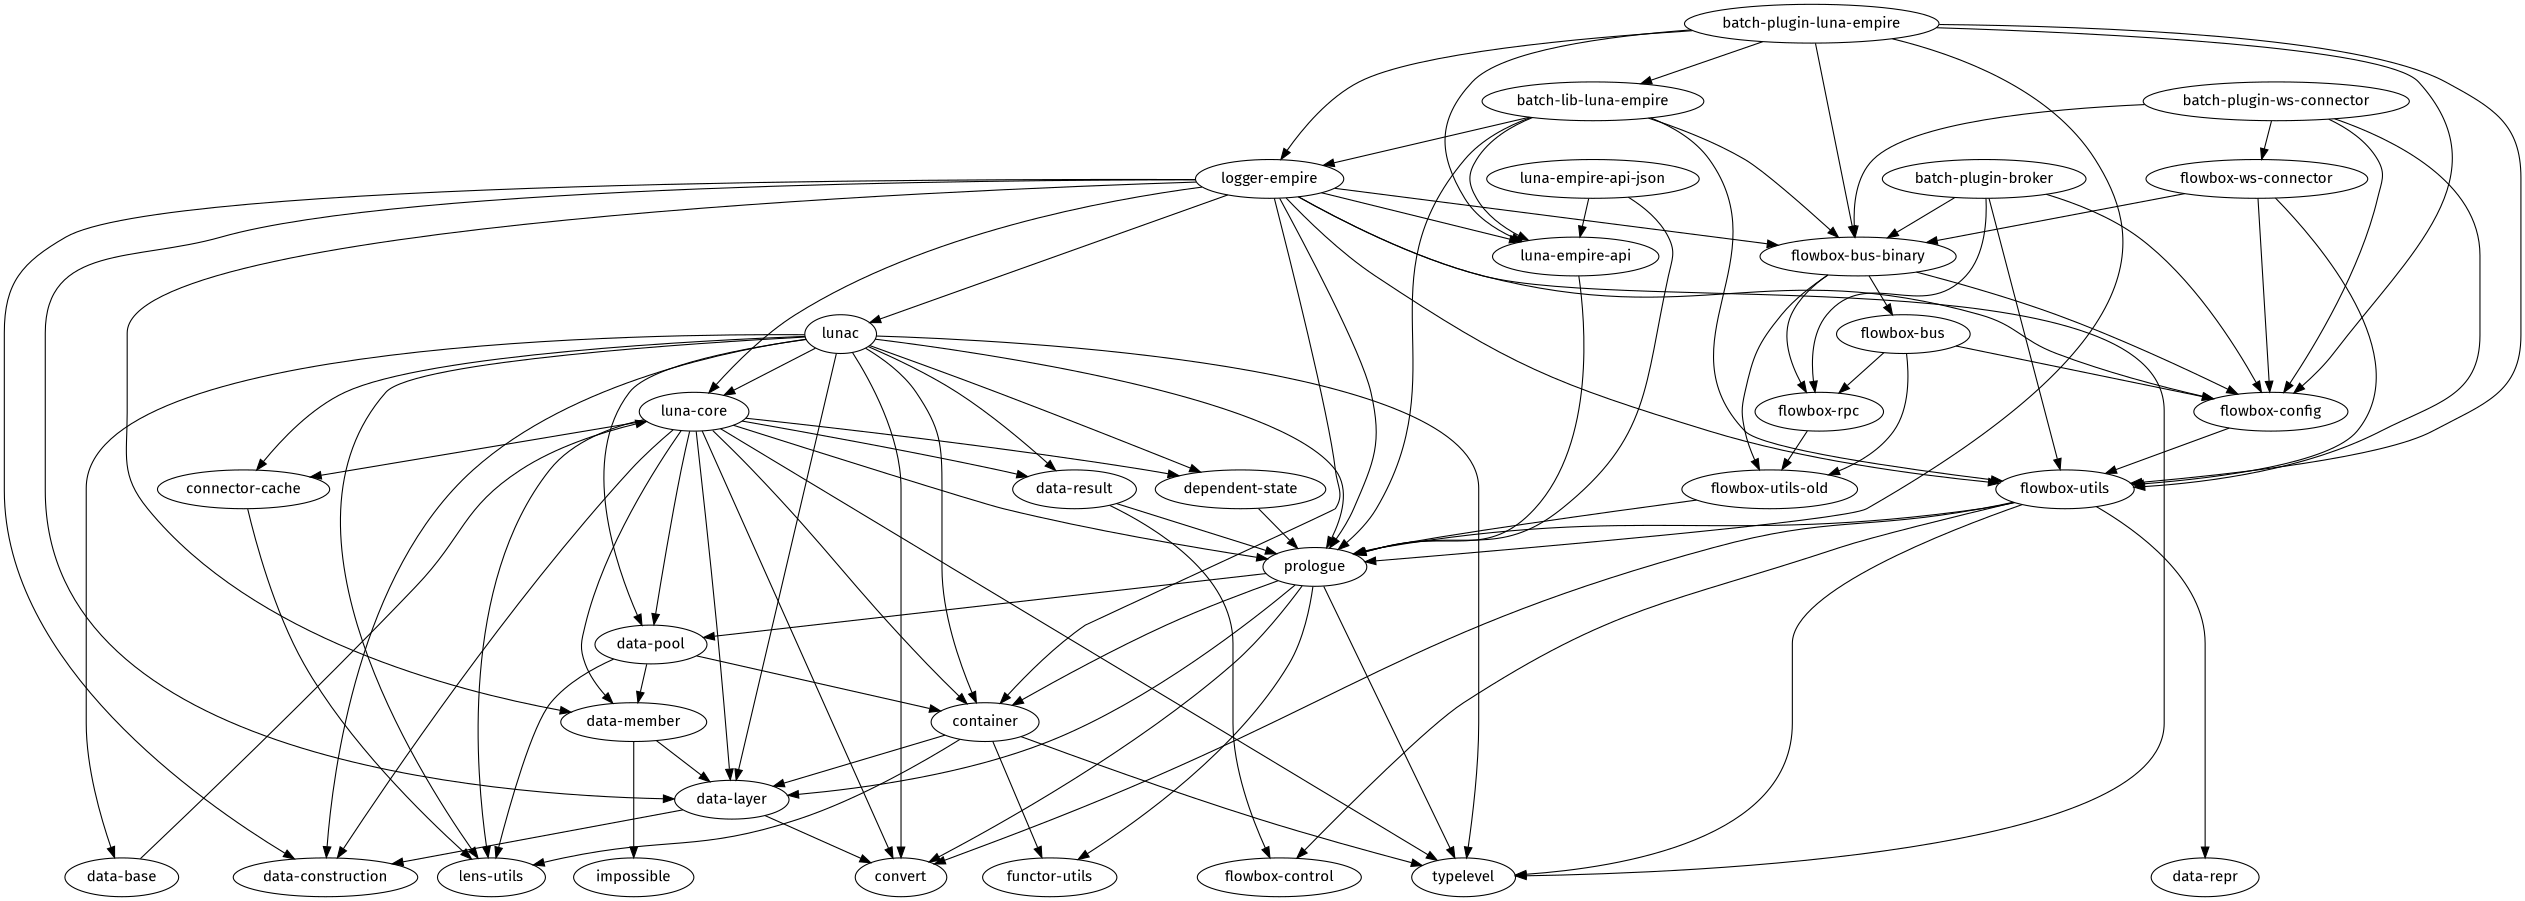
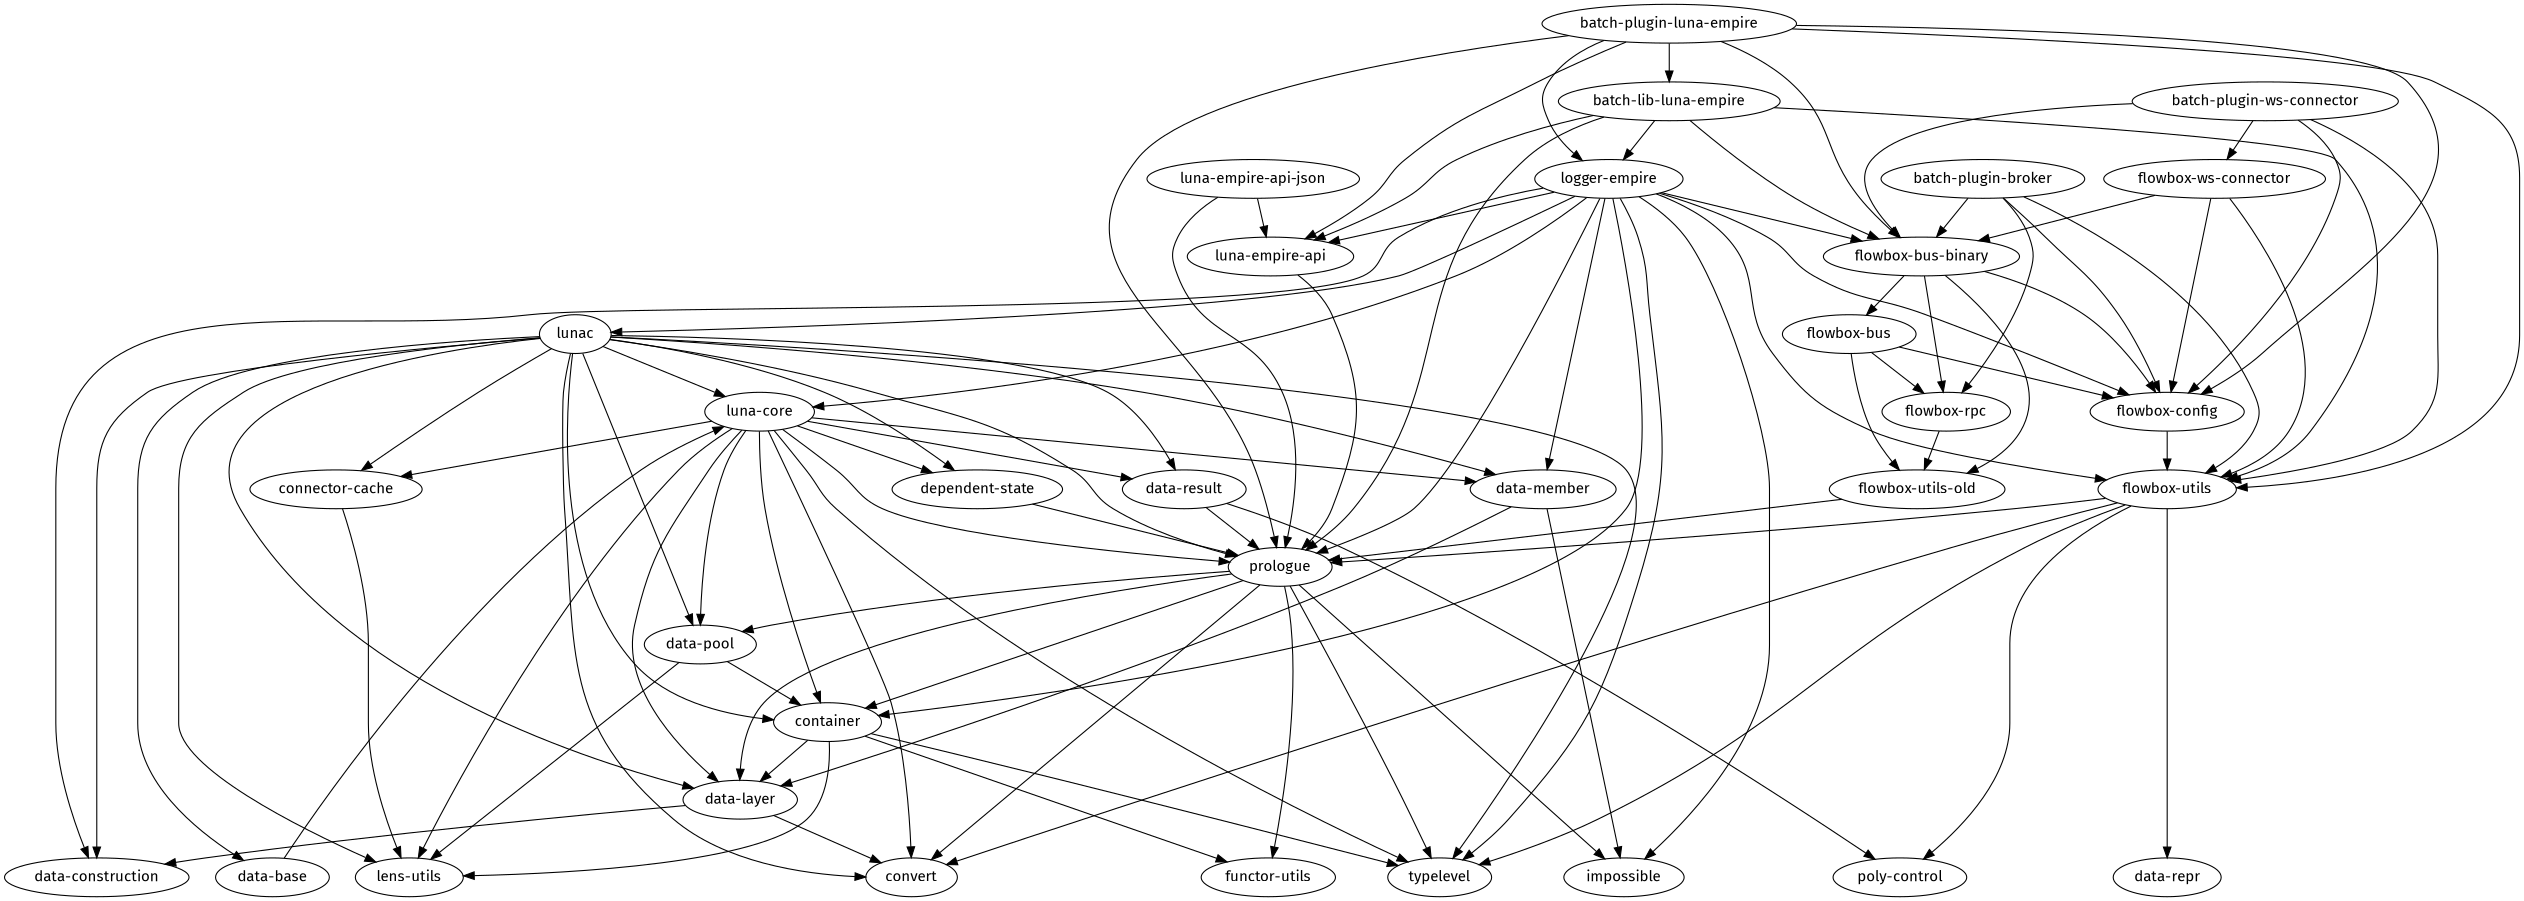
edge "logger-empire" -> "data-layer": now "logger-empire" -> "impossible"
edge "luna-core" -> "data-construction": removed
edge "data-pool" -> "data-member": now "lunac" -> "data-member"
edge "prologue" -> "impossible": added
node "flowbox-control": label "flowbox-control" -> "poly-control"
